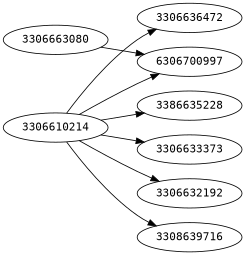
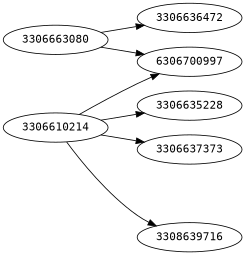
edge "3306610214" -> "3306636472": now "3306663080" -> "3306636472"
node "3386635228": label "3386635228" -> "3306635228"
node "3306633373": label "3306633373" -> "3306637373"
node "3306632192": removed
